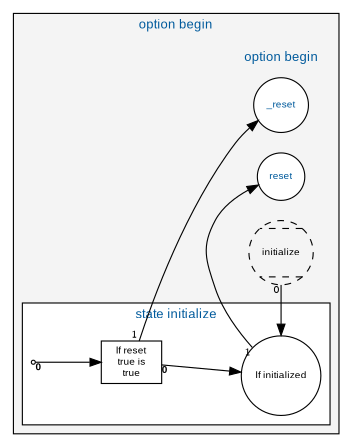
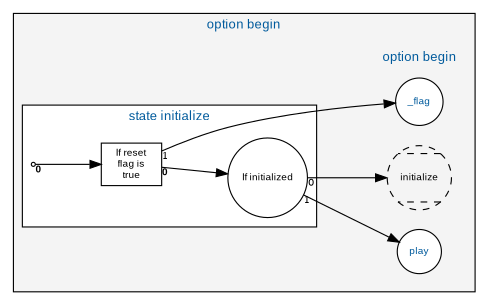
node "_reset": label "_reset" -> "_flag"
node "reset": label "reset" -> "play"
edge "initialize" -> "If initialized": reversed
node "If reset true is true": label "If reset true is true" -> "If reset flag is true"
